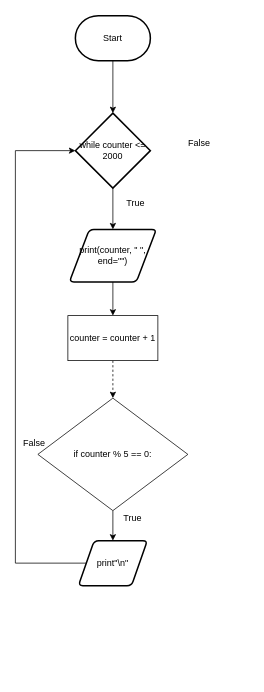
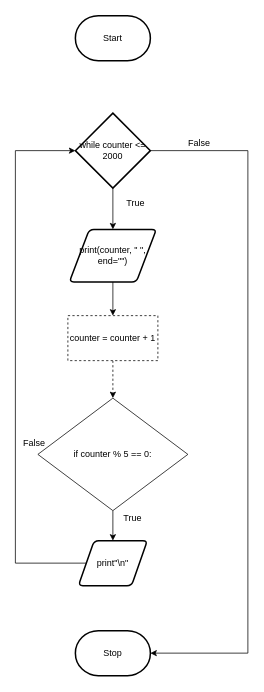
edge "Start" -> "while counter <= 2000": removed
edge "while counter <= 2000" -> "Stop": added
node "counter = counter + 1": style solid -> dashed
node "Stop": added
